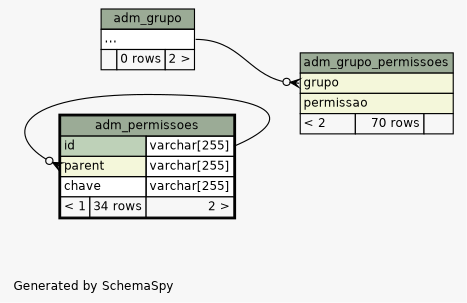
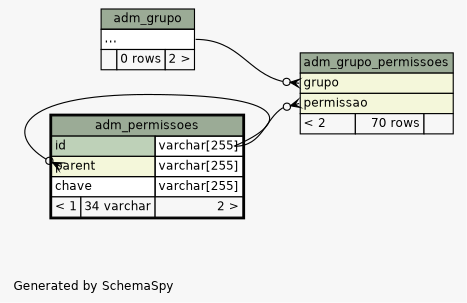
edge "adm_permissoes" -> "adm_grupo_permissoes": added
node "adm_permissoes": text "34 rows" -> "34 varchar"
